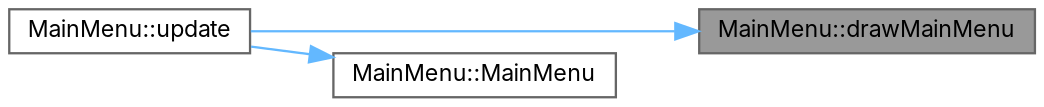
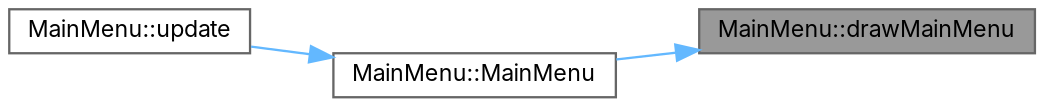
edge "MainMenu::update" -> "MainMenu::drawMainMenu": now "MainMenu::MainMenu" -> "MainMenu::drawMainMenu"
